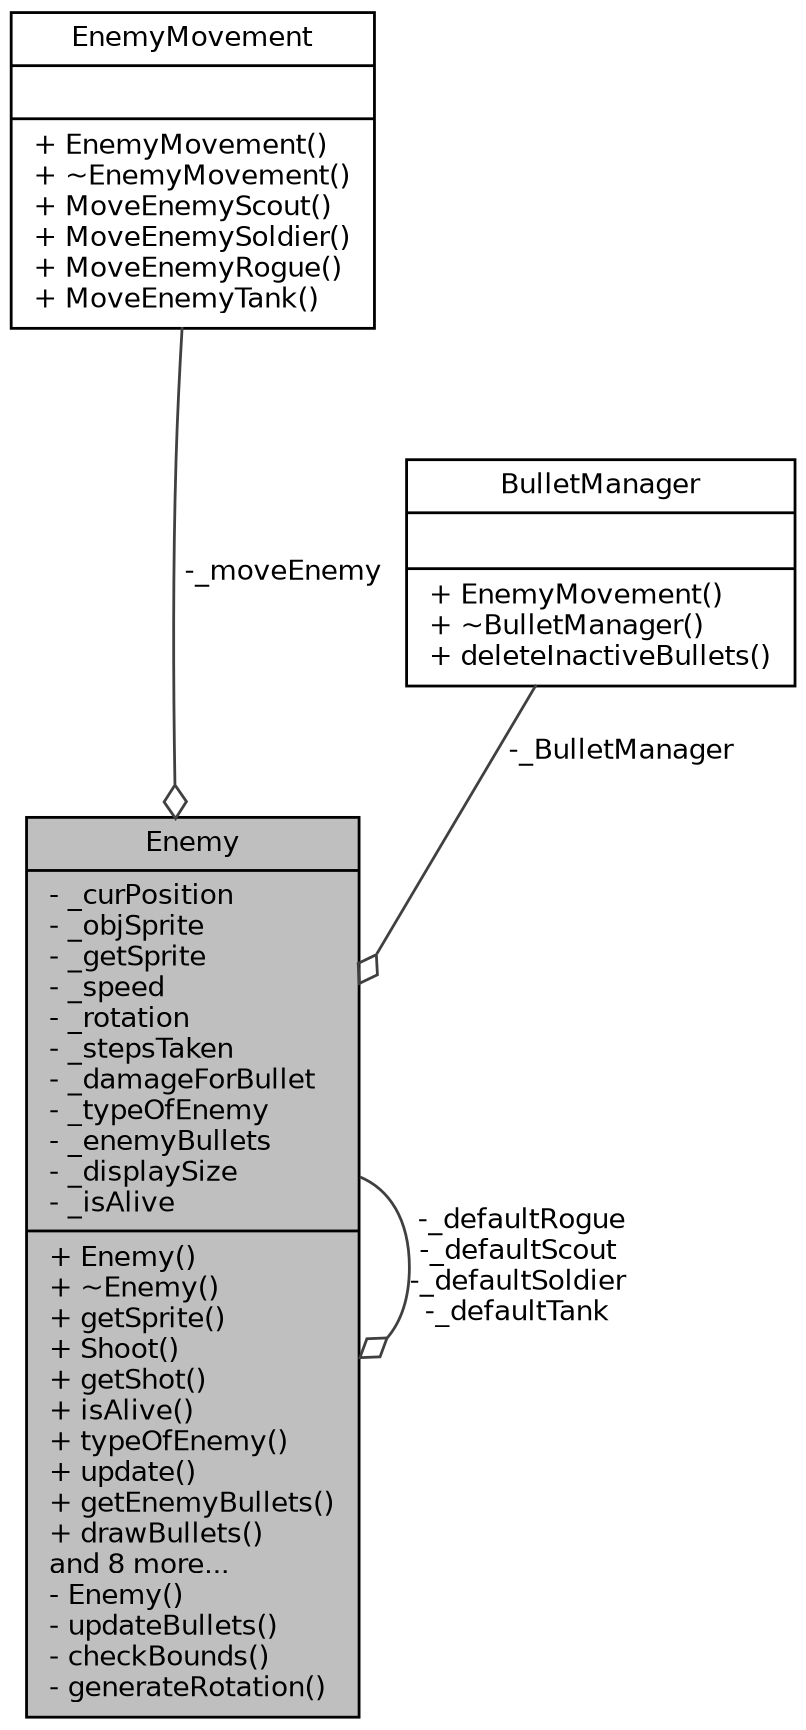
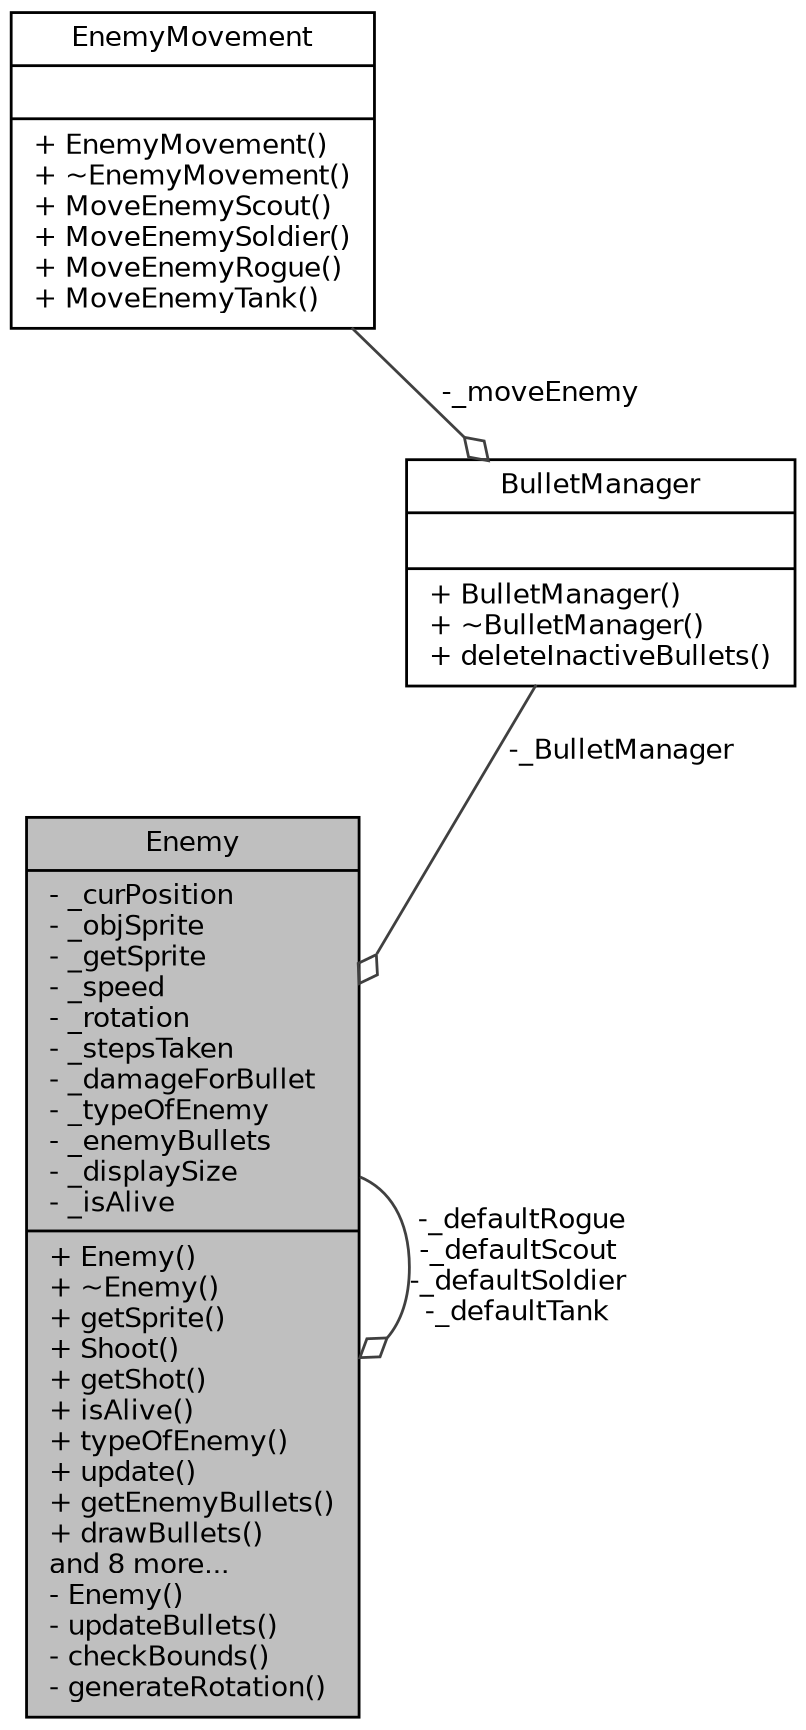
edge "EnemyMovement" -> "Enemy": now "EnemyMovement" -> "BulletManager"
node "BulletManager": text "+ EnemyMovement()" -> "+ BulletManager()"
